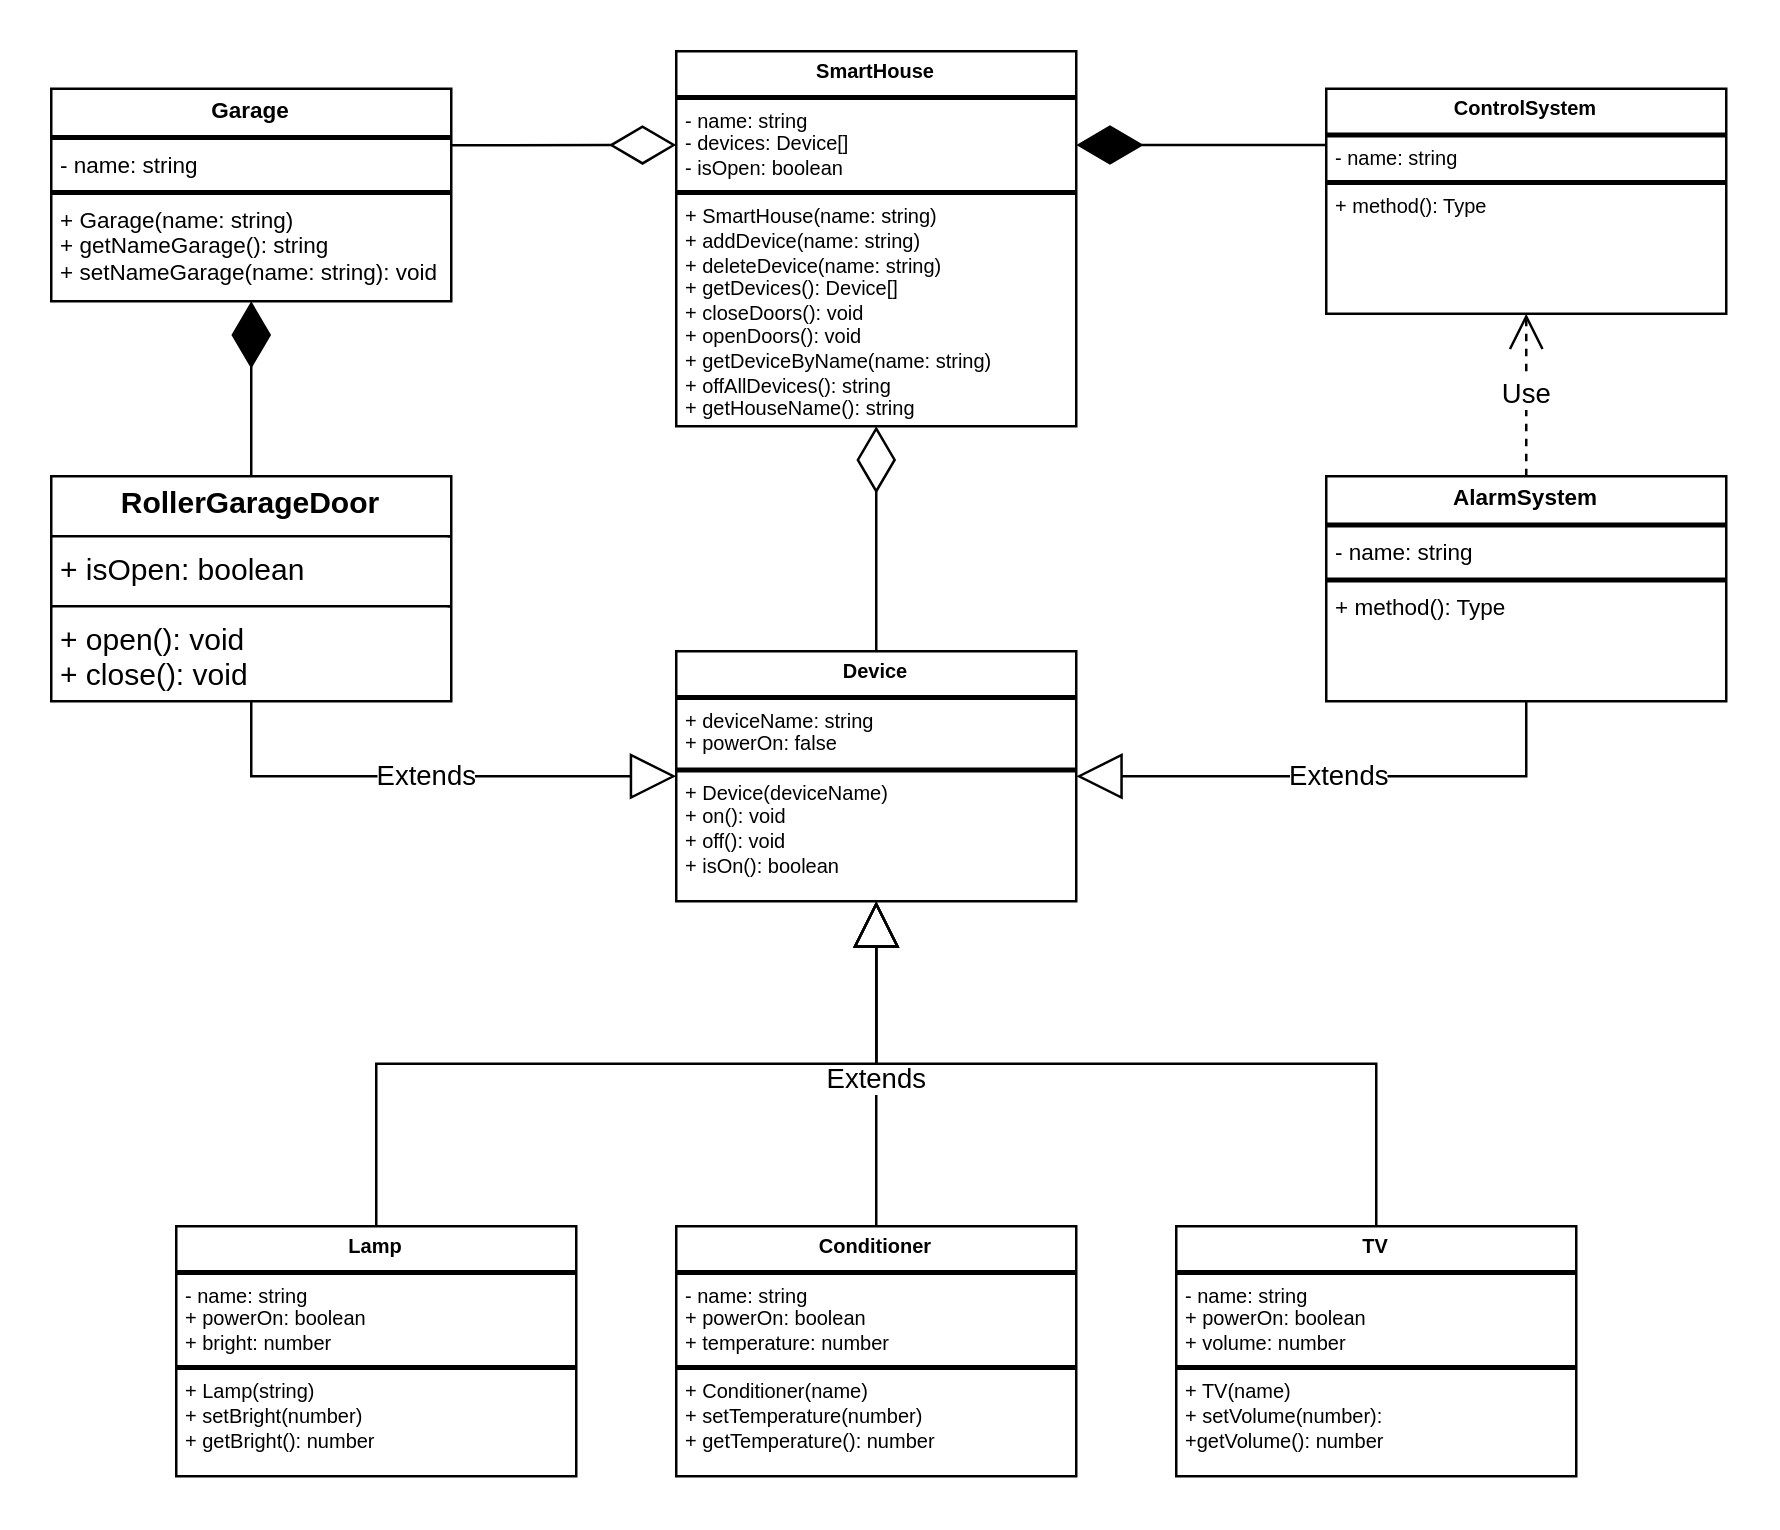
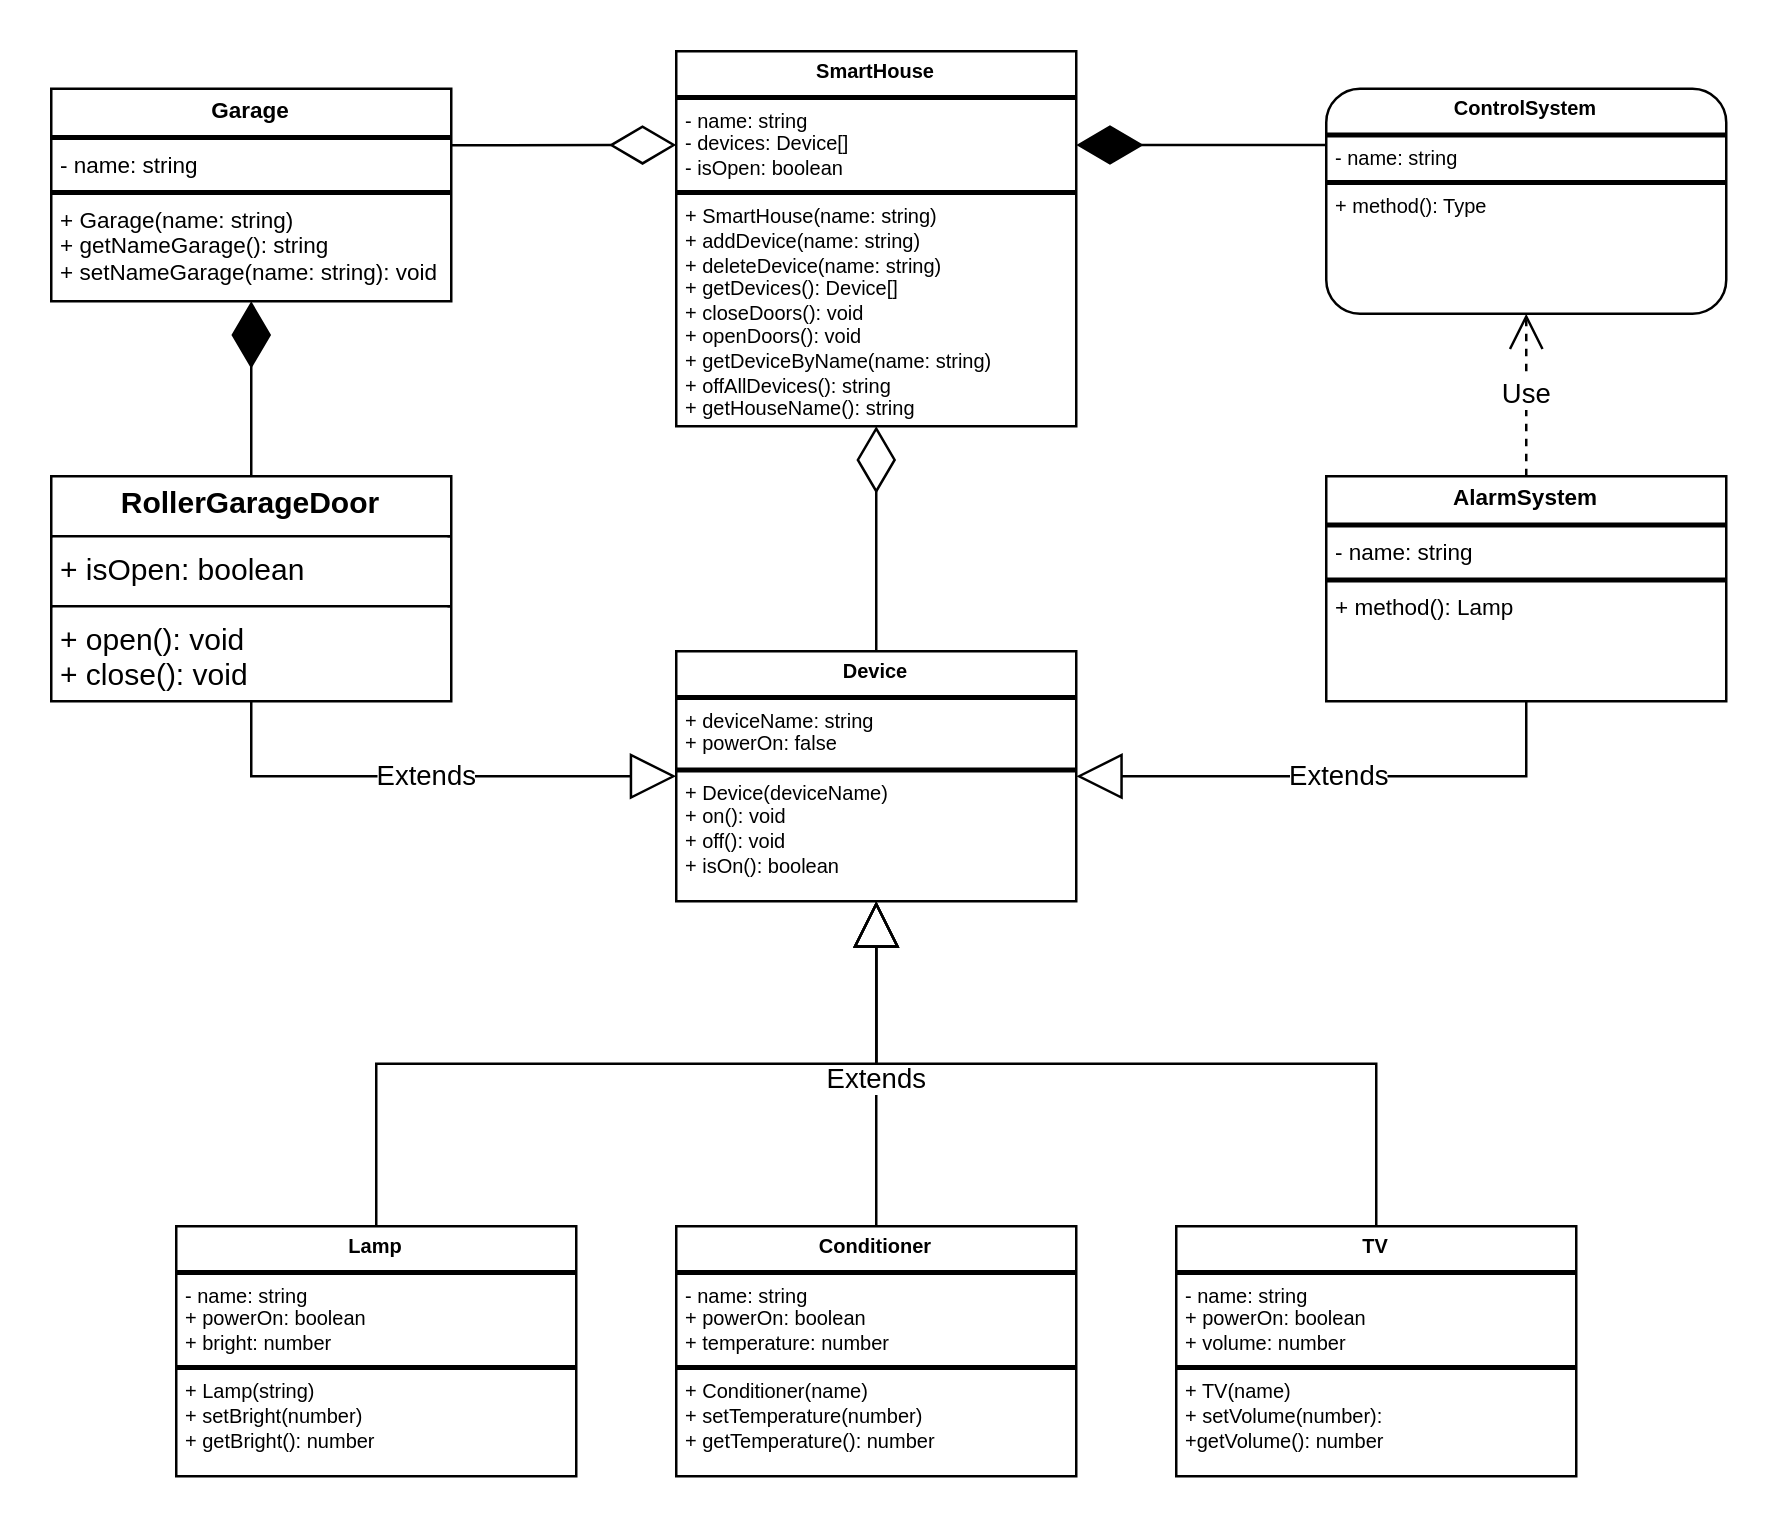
node "ControlSystem - name: string + method(): Type": shape rectangle -> rounded rectangle
node "AlarmSystem - name: string + method(): Type": label "AlarmSystem - name: string + method(): Type" -> "AlarmSystem - name: string + method(): Lamp"
